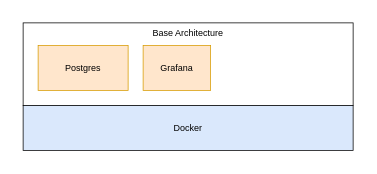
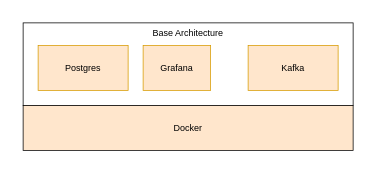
node "Kafka": added
node "Docker": fillcolor #dae8fc -> #ffe6cc
